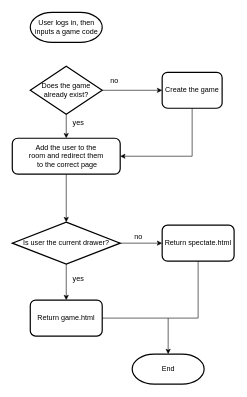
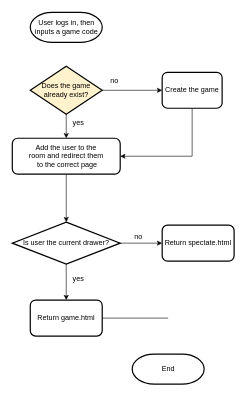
node "Does the game already exist?": fillcolor #ffffff -> #fff2cc
edge "Return spectate.html" -> "End": removed
